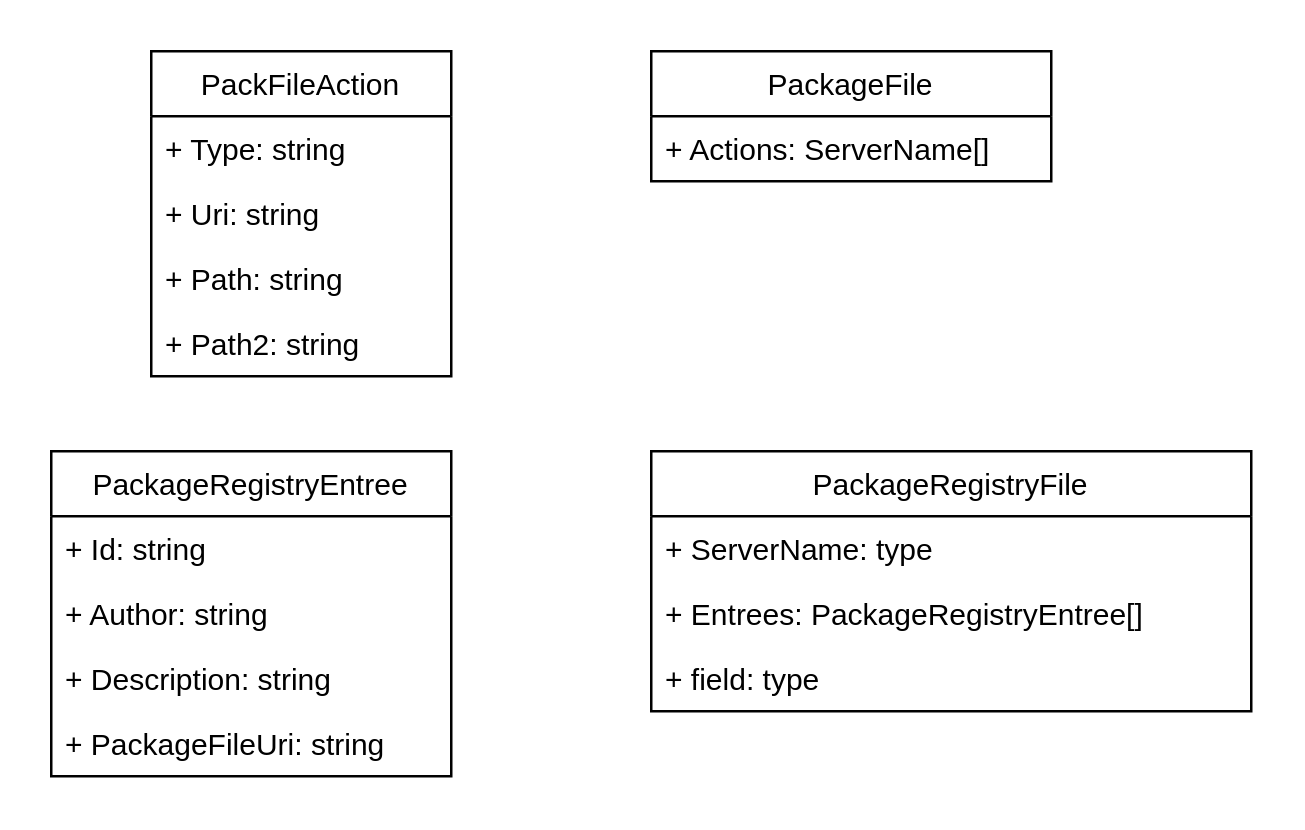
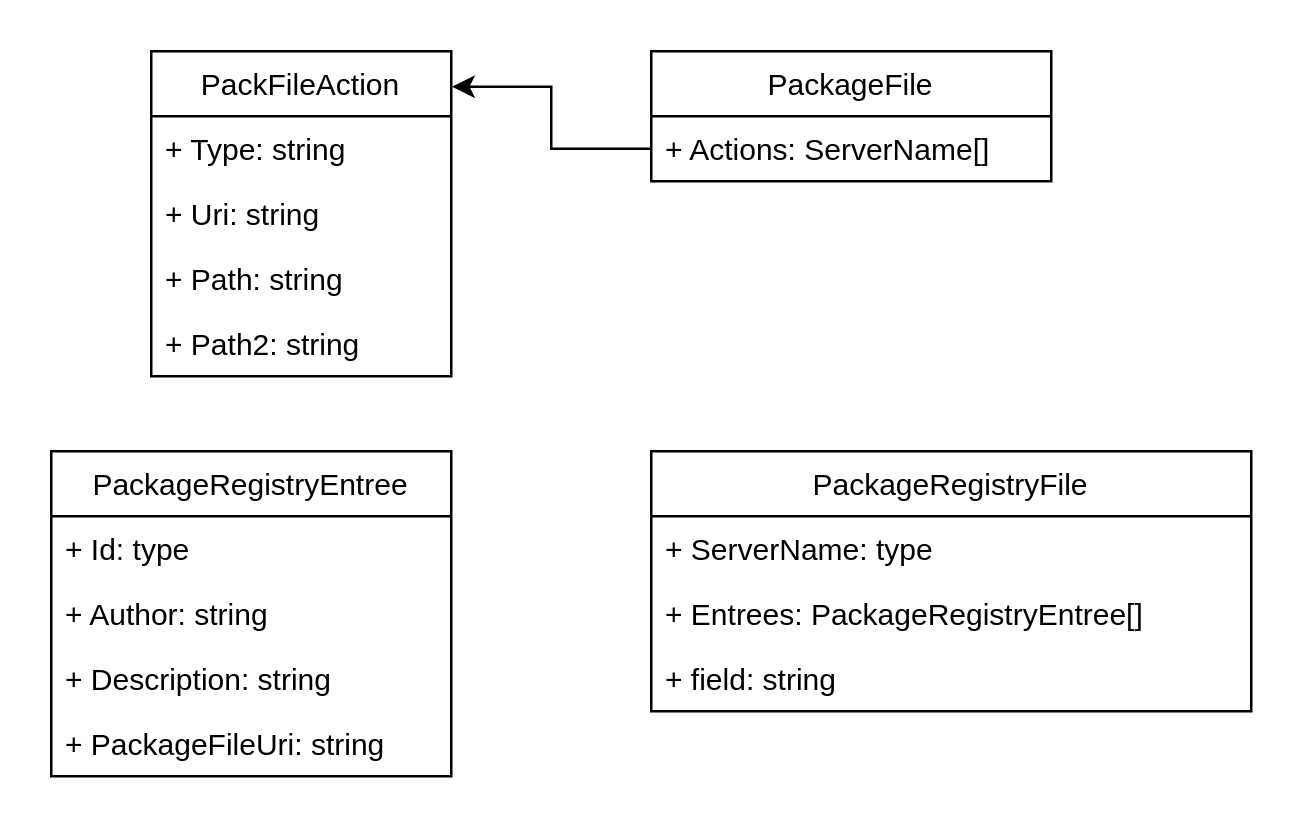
edge "+ Actions: ServerName[]" -> "PackFileAction": added
node "+ Id: string": label "+ Id: string" -> "+ Id: type"
node "+ field: type": label "+ field: type" -> "+ field: string"
